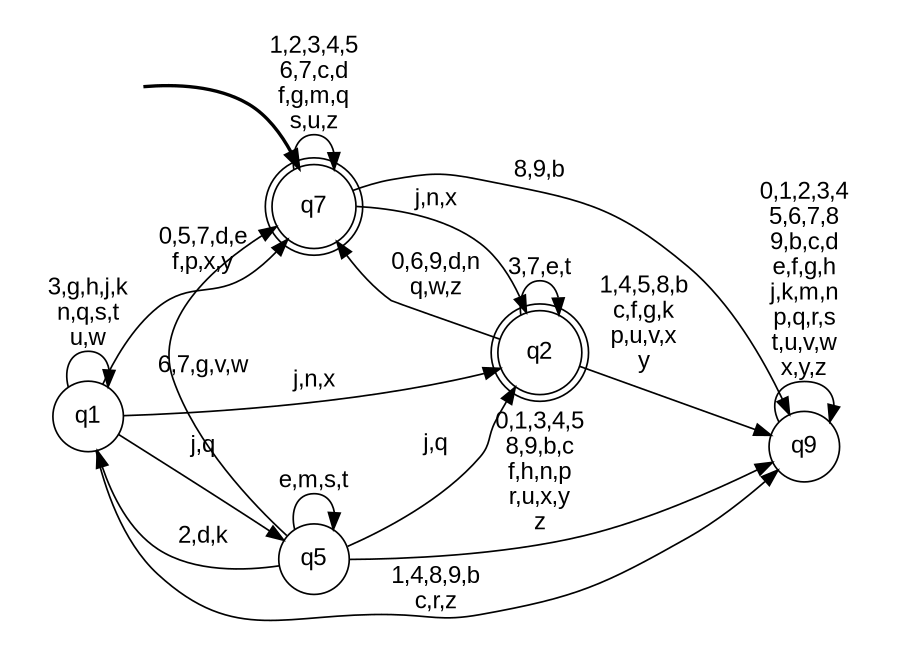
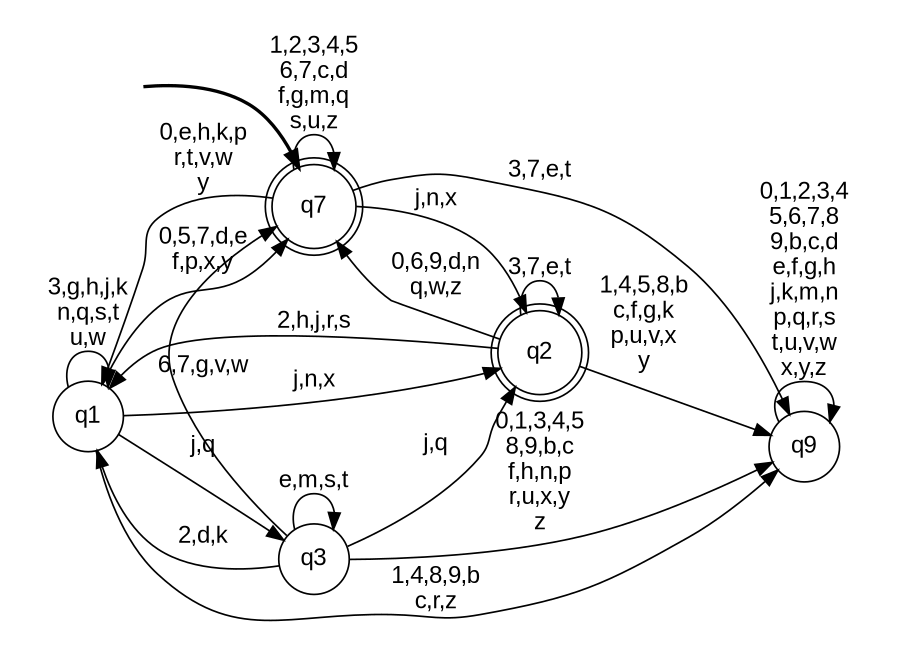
edge "q7" -> "q9": label "8,9,b" -> "3,7,e,t"
edge "q7" -> "q1": added, label "0,e,h,k,p r,t,v,w y"
edge "q2" -> "q1": added, label "2,h,j,r,s"
node "q5": label "q5" -> "q3"
